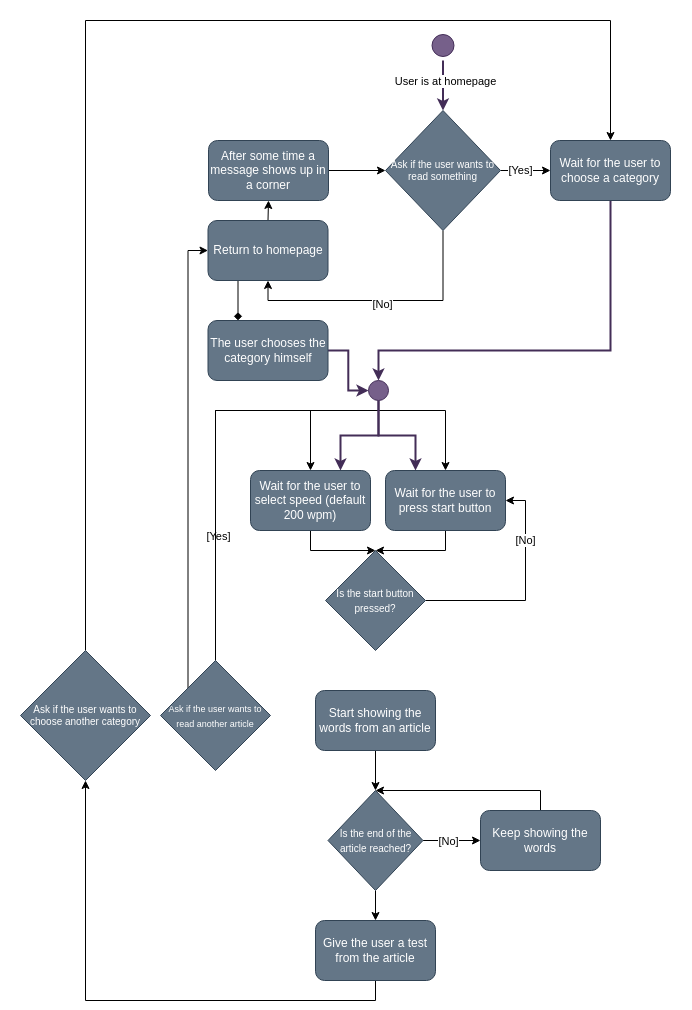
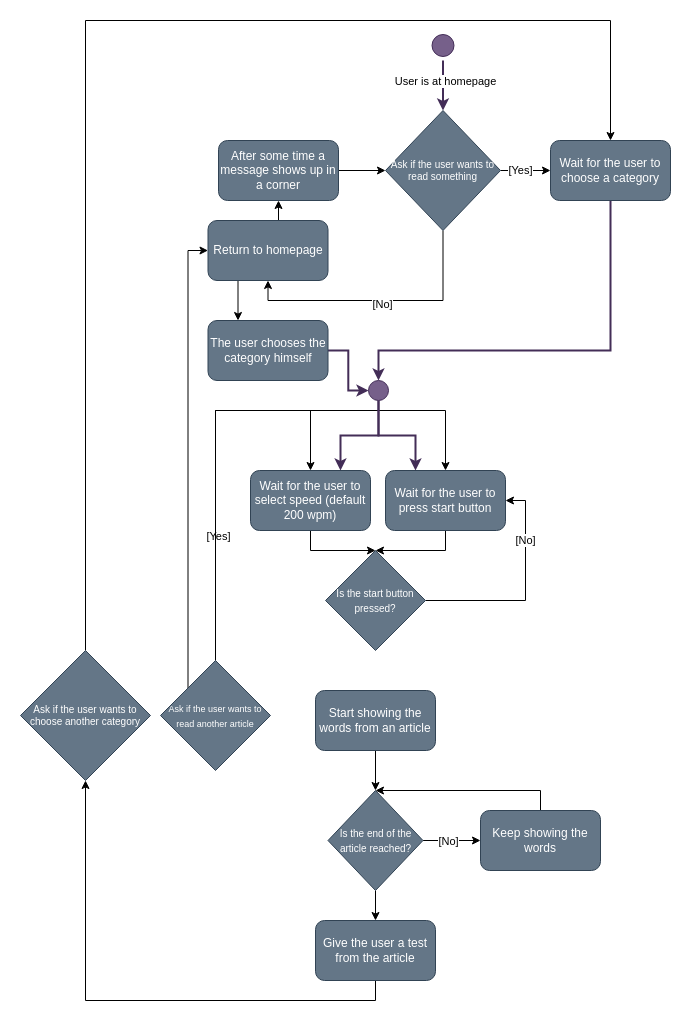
node "After some time a message shows up in a corner": moved (269, 171) -> (279, 171)
edge "Return to homepage" -> "The user chooses the category himself": arrowhead diamond -> classic
